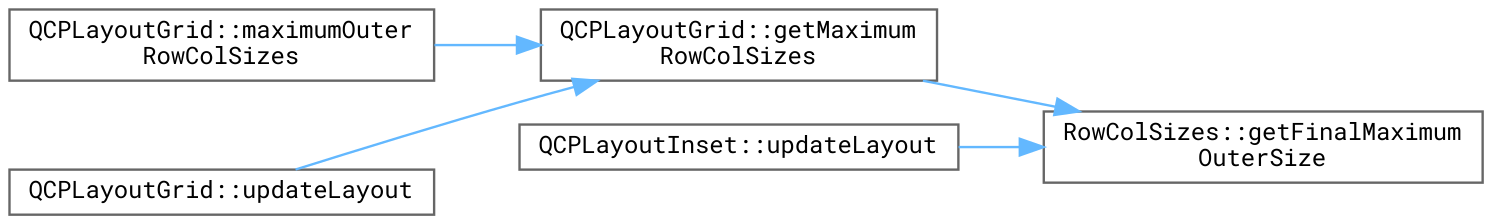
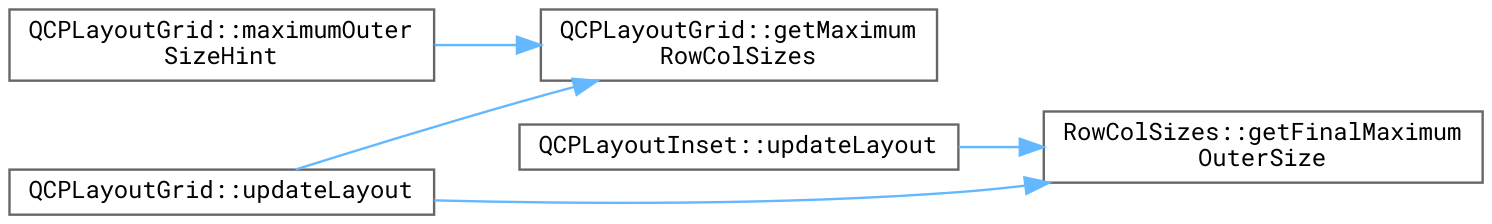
node "QCPLayoutGrid::maximumOuter RowColSizes": label "QCPLayoutGrid::maximumOuter RowColSizes" -> "QCPLayoutGrid::maximumOuter SizeHint"
edge "QCPLayoutGrid::getMaximum RowColSizes" -> "RowColSizes::getFinalMaximum OuterSize": now "QCPLayoutGrid::updateLayout" -> "RowColSizes::getFinalMaximum OuterSize"
